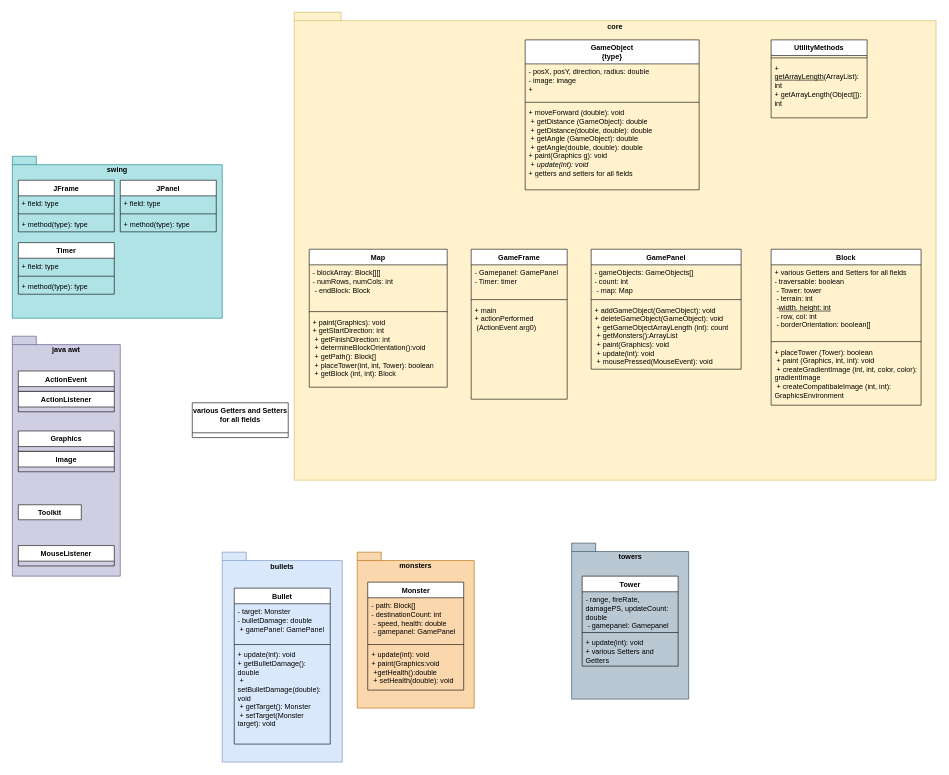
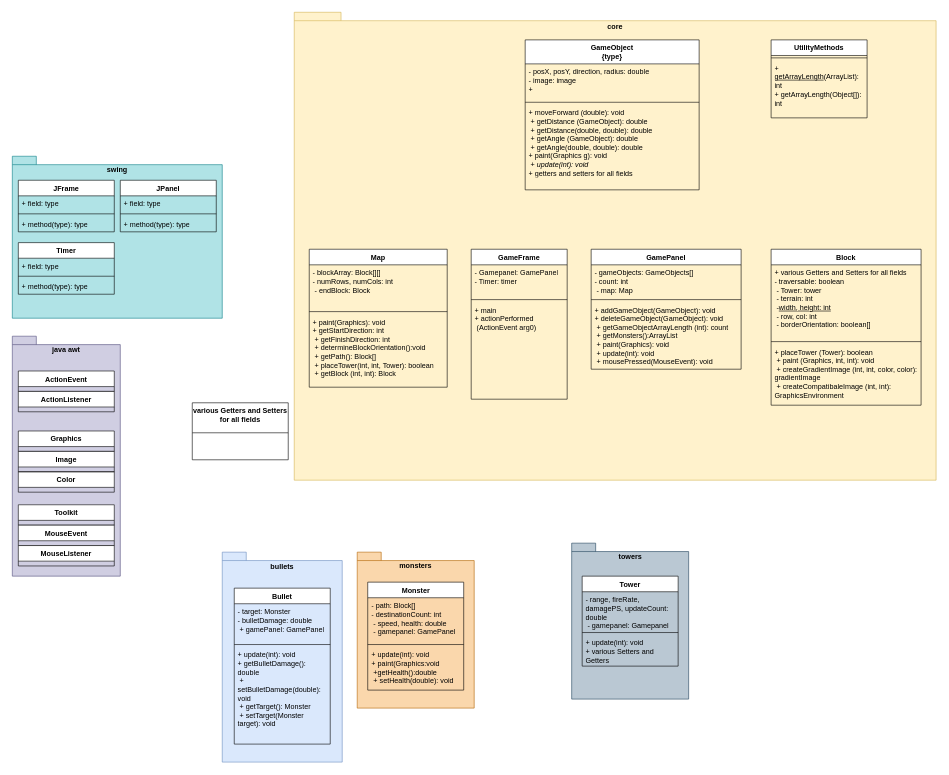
node "various Getters and Setters for all fields": size 96x35 -> 96x57
node "Color": added
node "Toolkit": size 63x15 -> 96x20
node "MouseEvent": added
